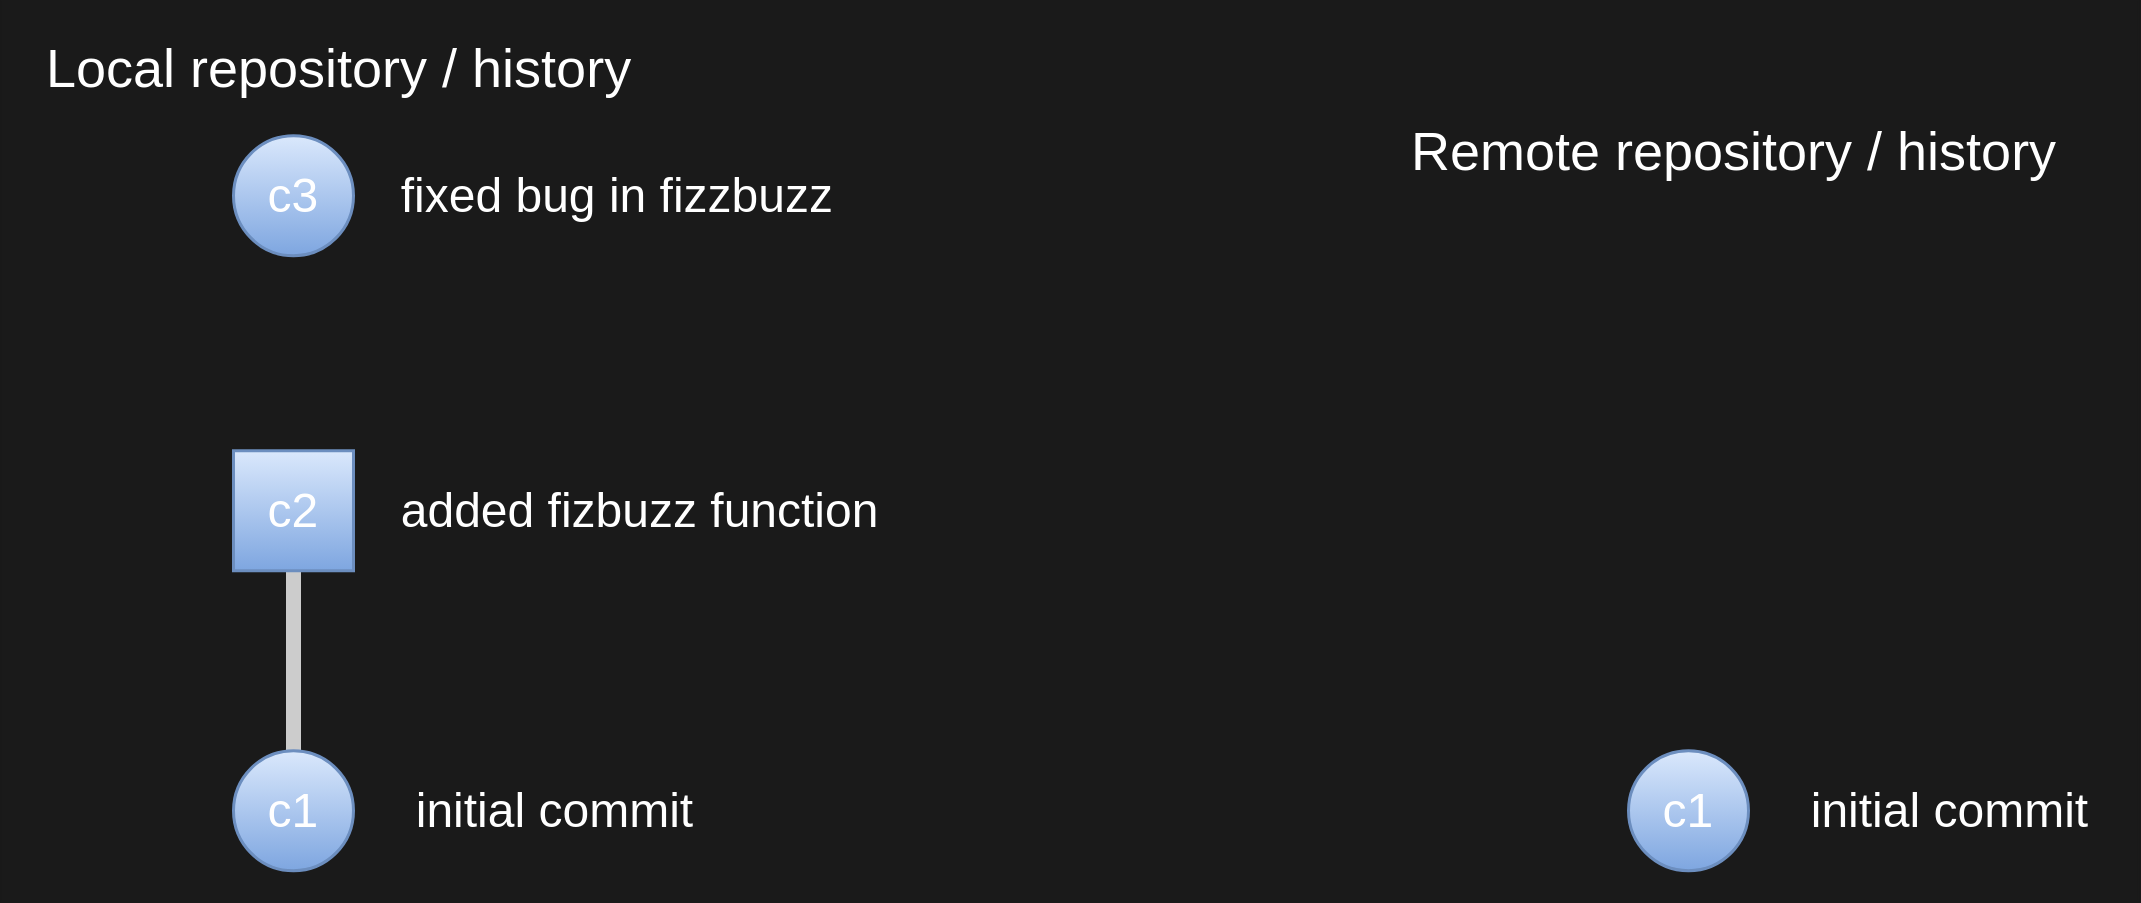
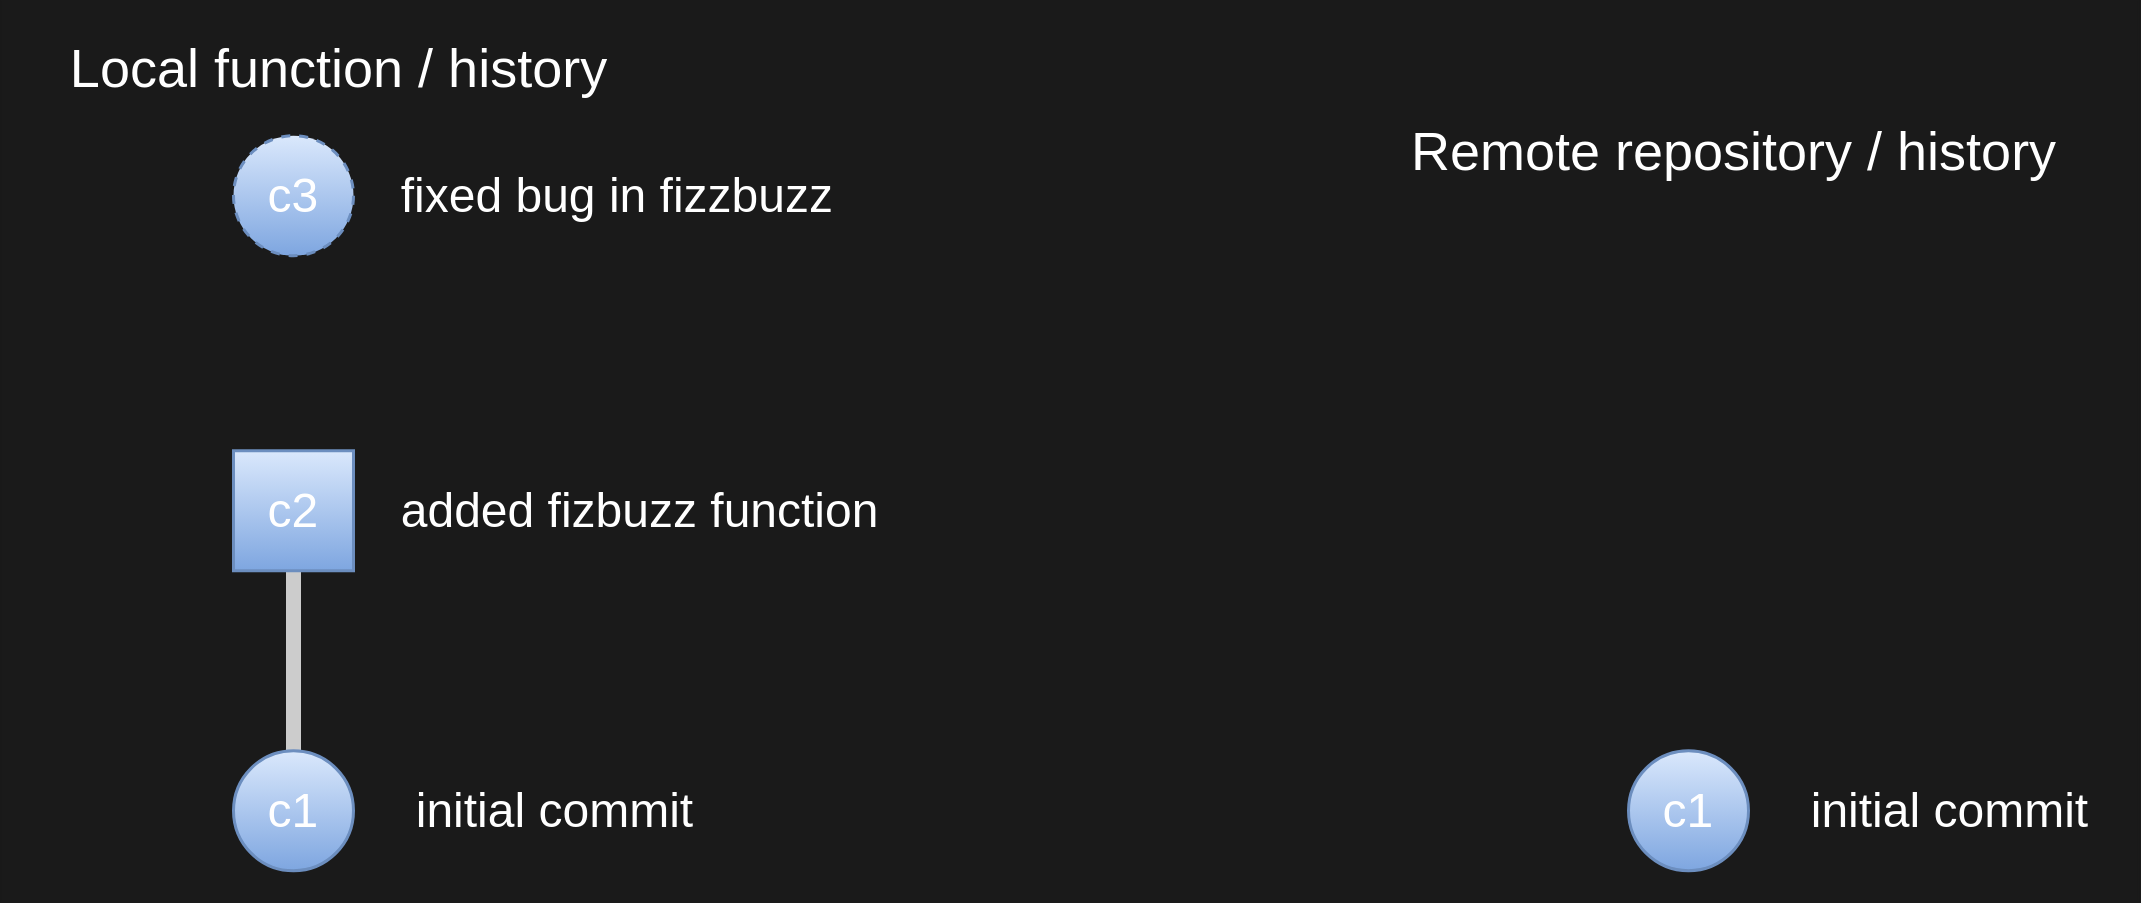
node "Local repository / history": label "Local repository / history" -> "Local function / history"
node "c3": style solid -> dashed
